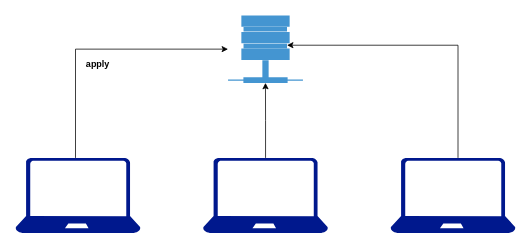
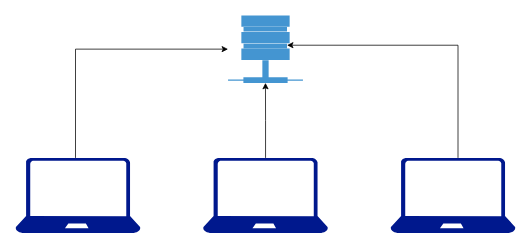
node "apply": removed
